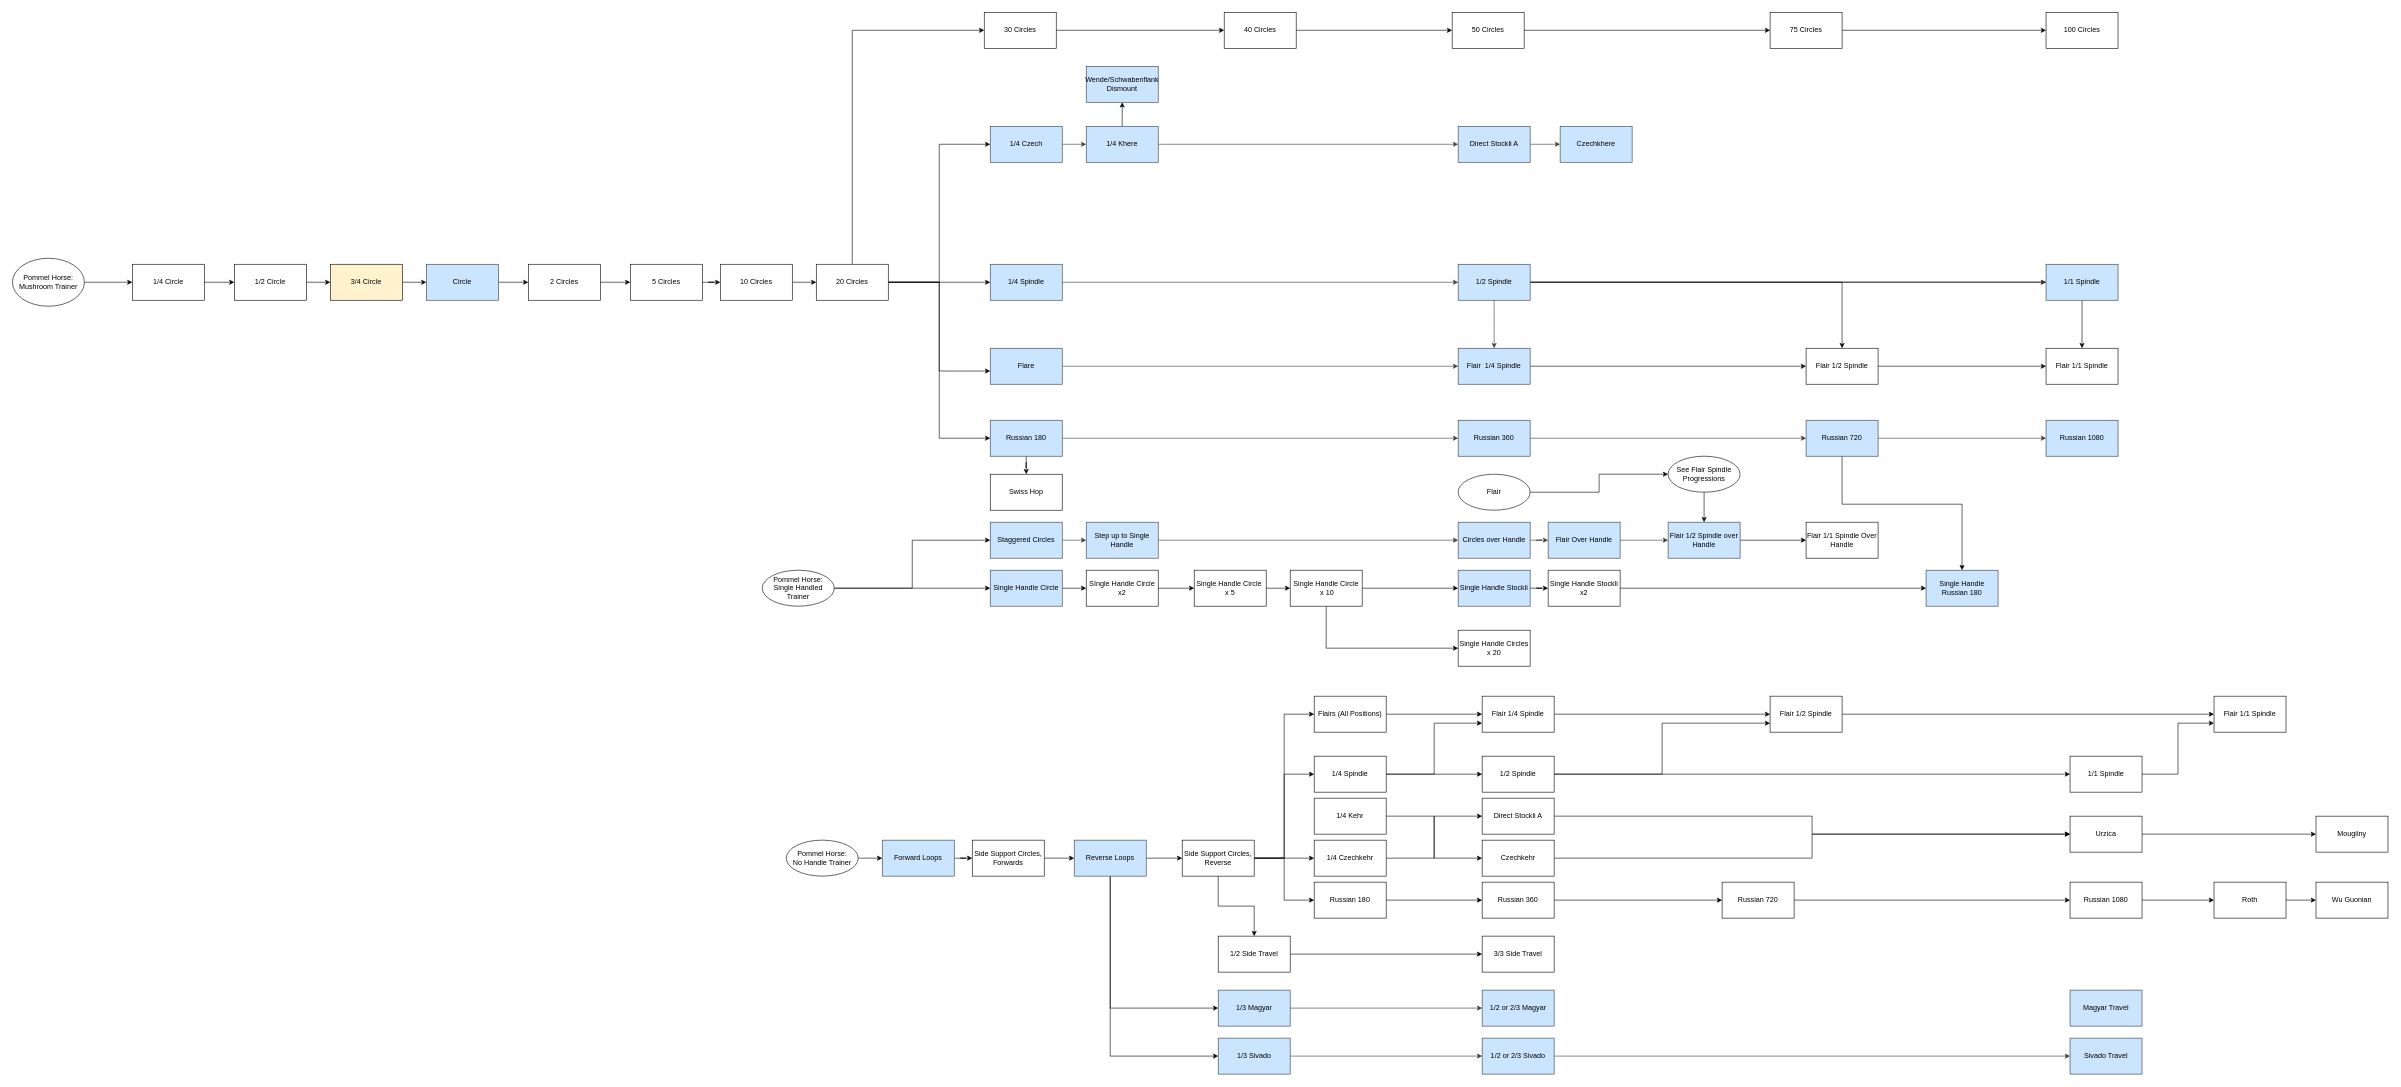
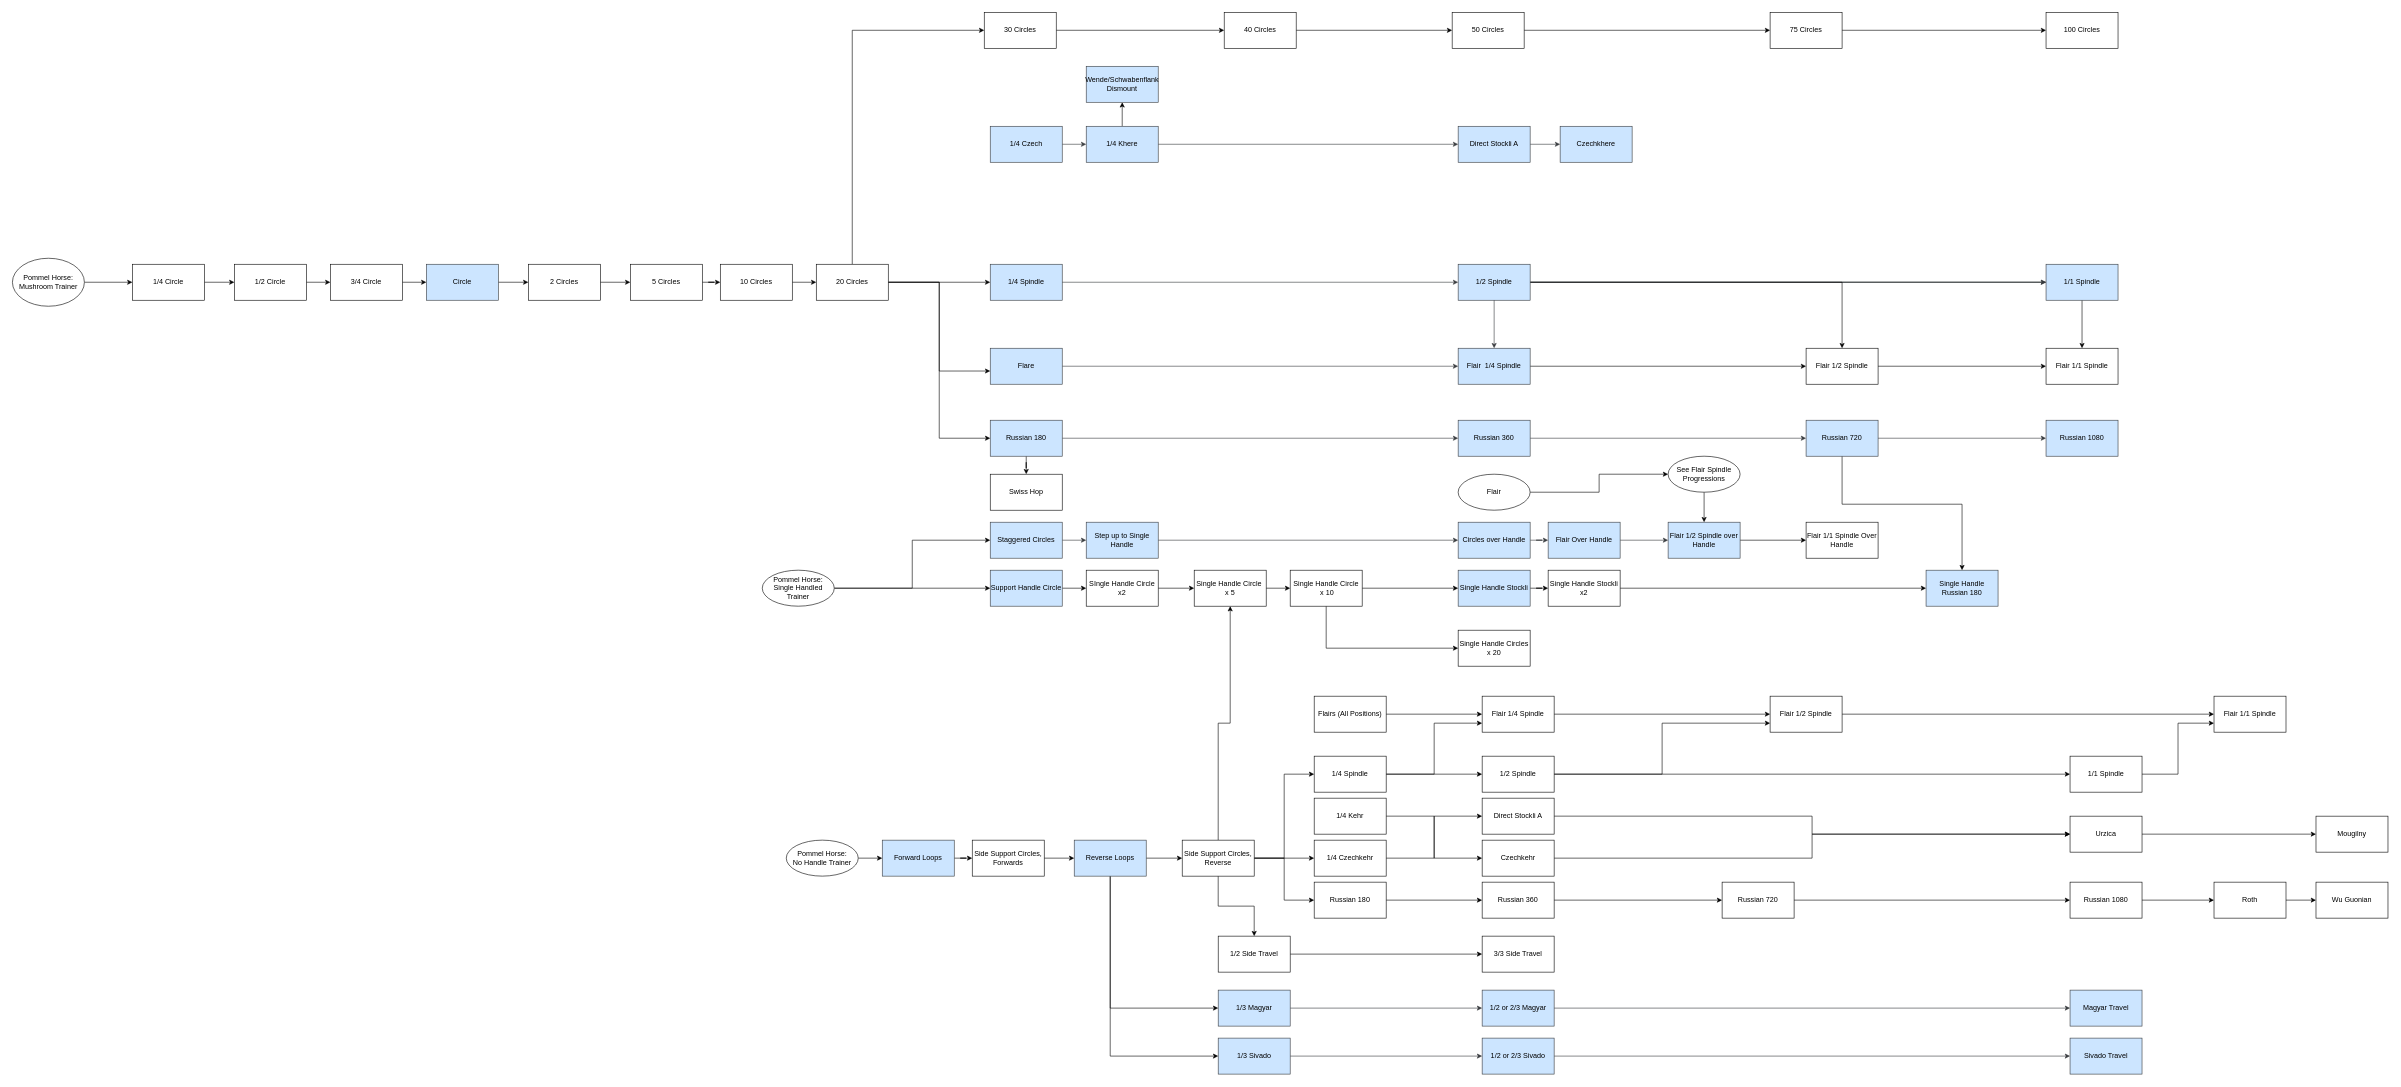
edge "20 Circles" -> "1/4 Czech": removed
node "3/4 Circle": fillcolor #fff2cc -> #ffffff
node "Single Handle Circle": label "Single Handle Circle" -> "Support Handle Circle"
edge "Side Support Circles, Reverse" -> "Flairs (All Positions)": now "Side Support Circles, Reverse" -> "Single Handle Circle x 5"
edge "1/2 or 2/3 Magyar" -> "Magyar Travel": added
